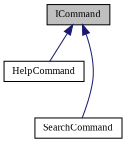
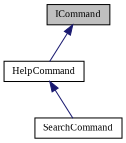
edge "SearchCommand" -> "ICommand": now "SearchCommand" -> "HelpCommand"
